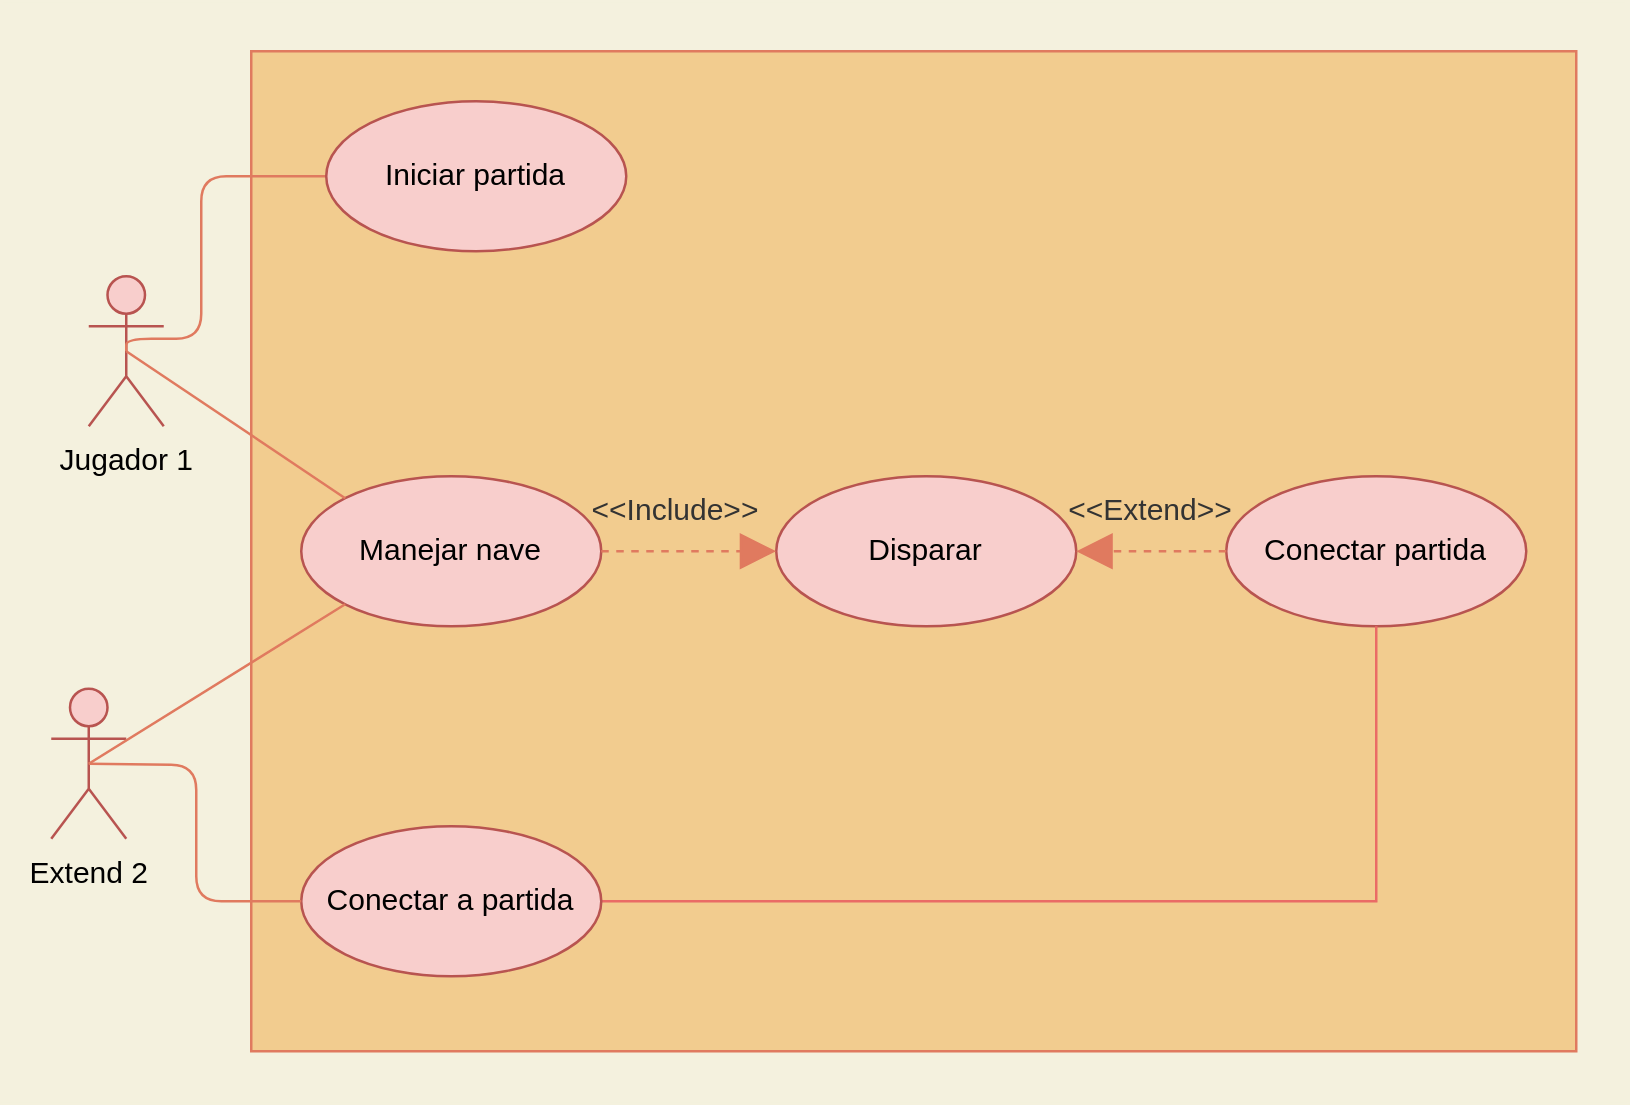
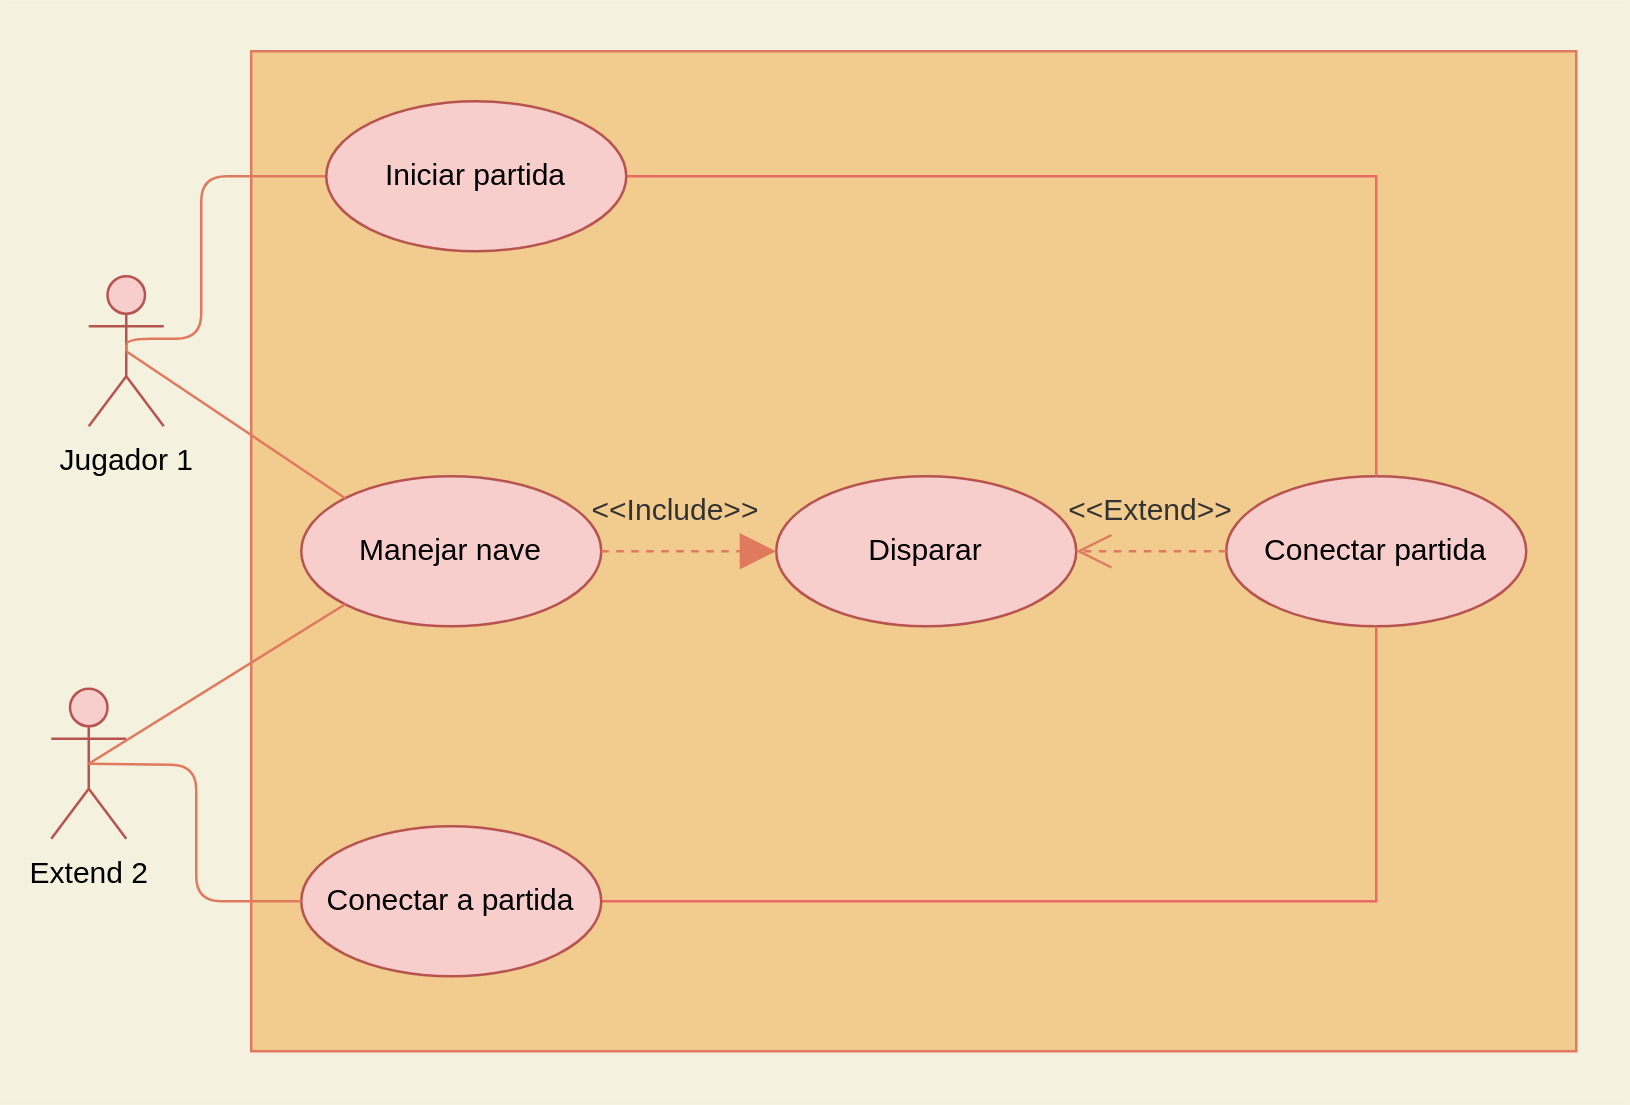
edge "Iniciar partida" -- "Conectar partida": added
edge "Conectar partida" -> "Disparar": arrowhead block -> open
